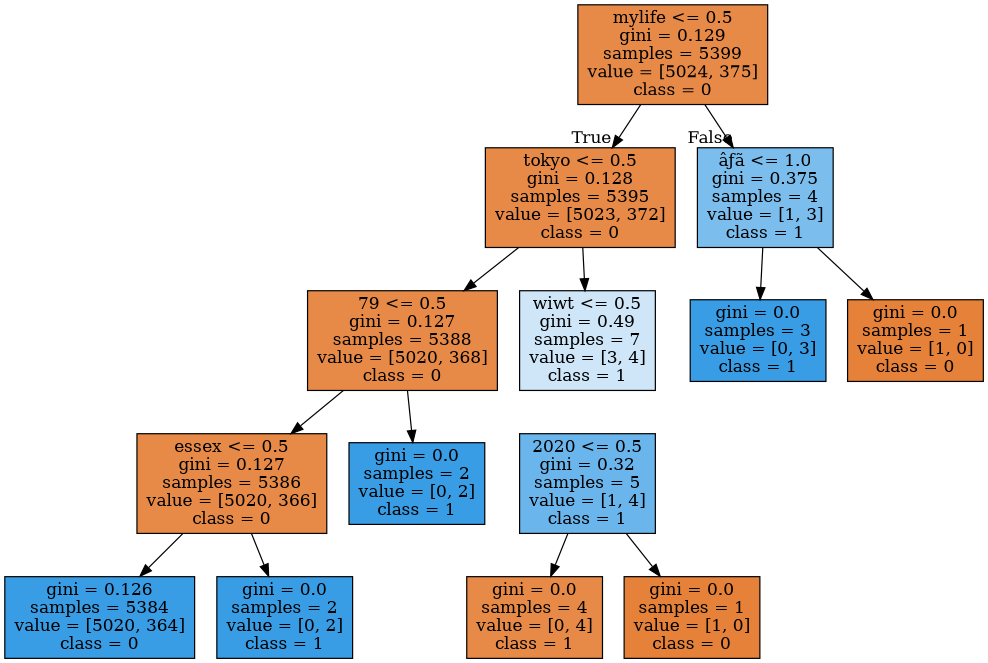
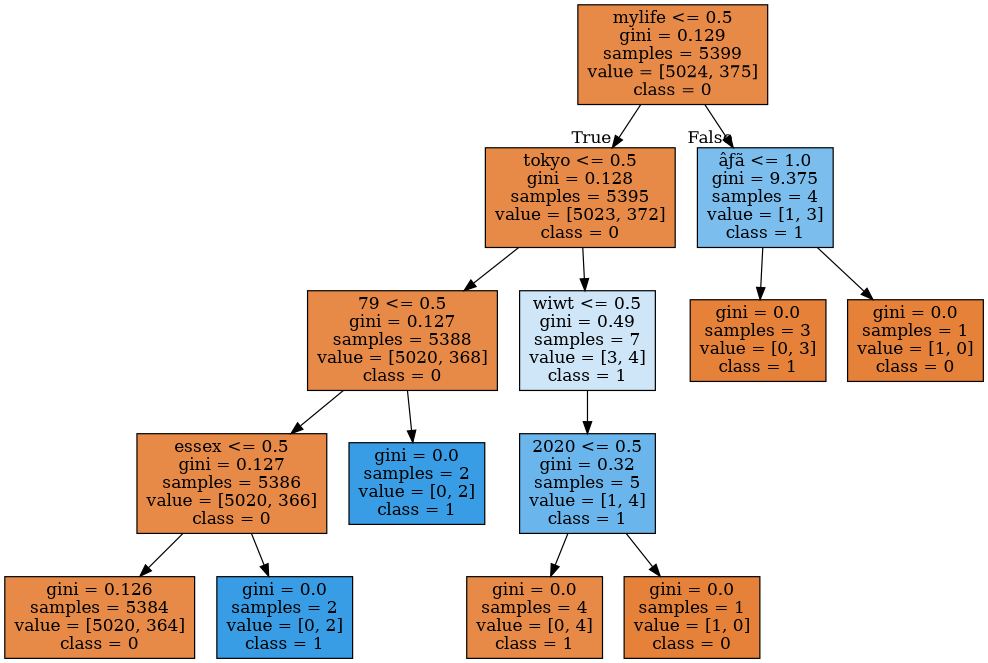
node "âƒã <= 1.0 gini = 0.375 samples = 4 value = [1, 3] class = 1": label "âƒã <= 1.0 gini = 0.375 samples = 4 value = [1, 3] class = 1" -> "âƒã <= 1.0 gini = 9.375 samples = 4 value = [1, 3] class = 1"
node "gini = 0.0 samples = 3 value = [0, 3] class = 1": fillcolor #399de5 -> #e58139
edge "wiwt <= 0.5 gini = 0.49 samples = 7 value = [3, 4] class = 1" -> "2020 <= 0.5 gini = 0.32 samples = 5 value = [1, 4] class = 1": added
node "gini = 0.126 samples = 5384 value = [5020, 364] class = 0": fillcolor #399de5 -> #e78a47
